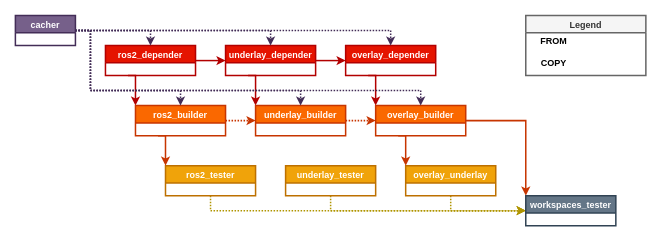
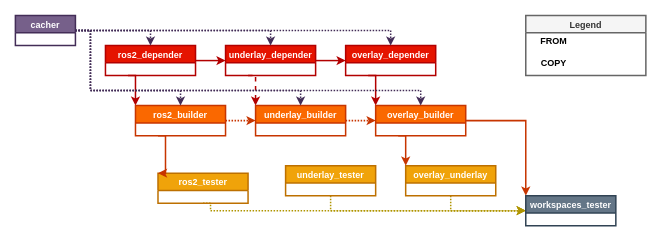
edge "underlay_depender" -> "underlay_builder": style solid -> dashed
node "ros2_tester": moved (210, 180) -> (203, 188)
